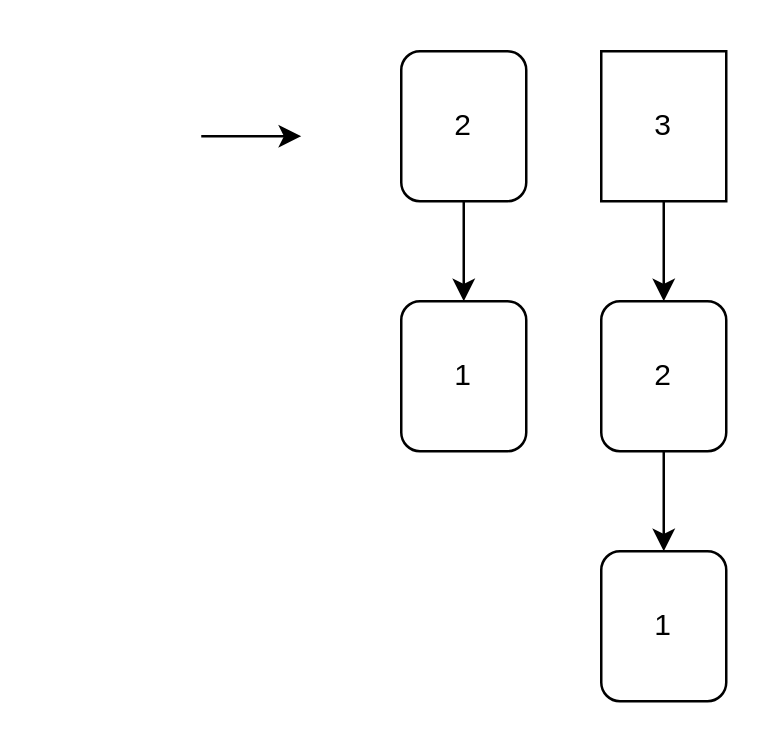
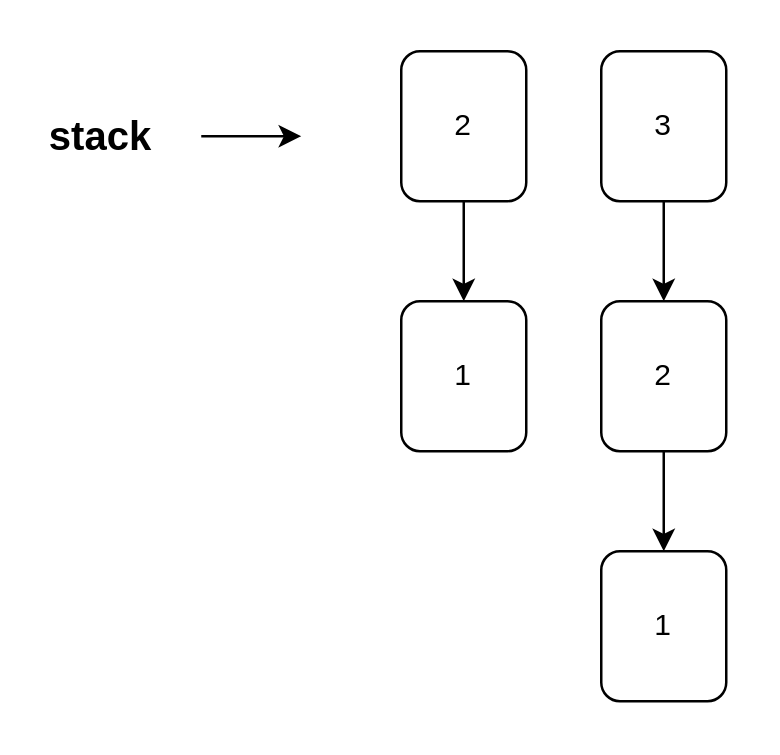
node "3": shape rectangle -> rounded rectangle
node "stack": added
